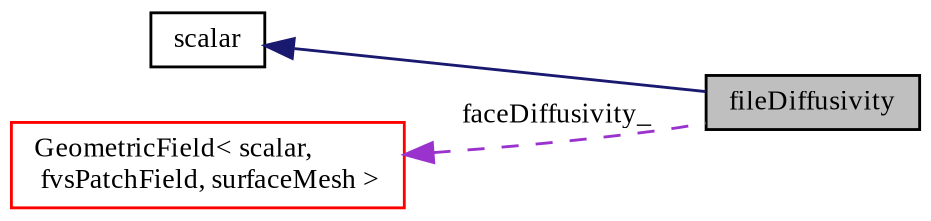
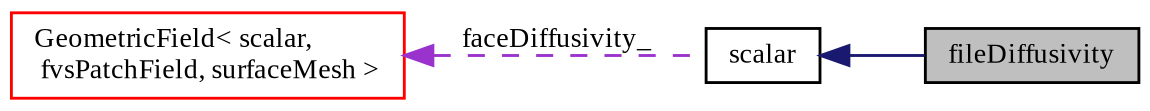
edge "fileDiffusivity" -> "GeometricField< scalar, fvsPatchField, surfaceMesh >": now "scalar" -> "GeometricField< scalar, fvsPatchField, surfaceMesh >"
